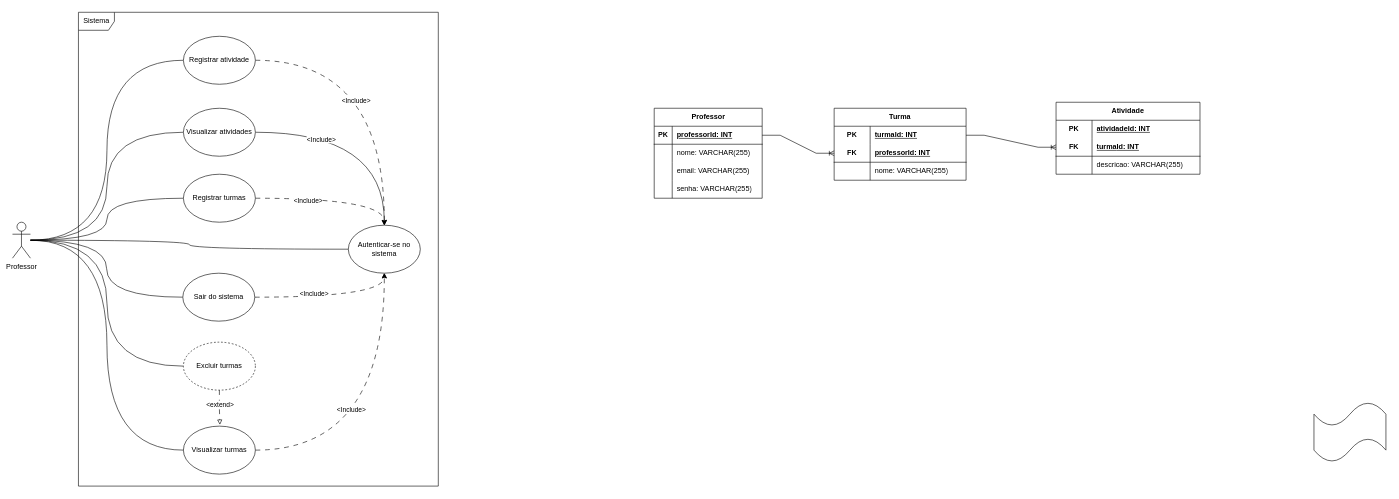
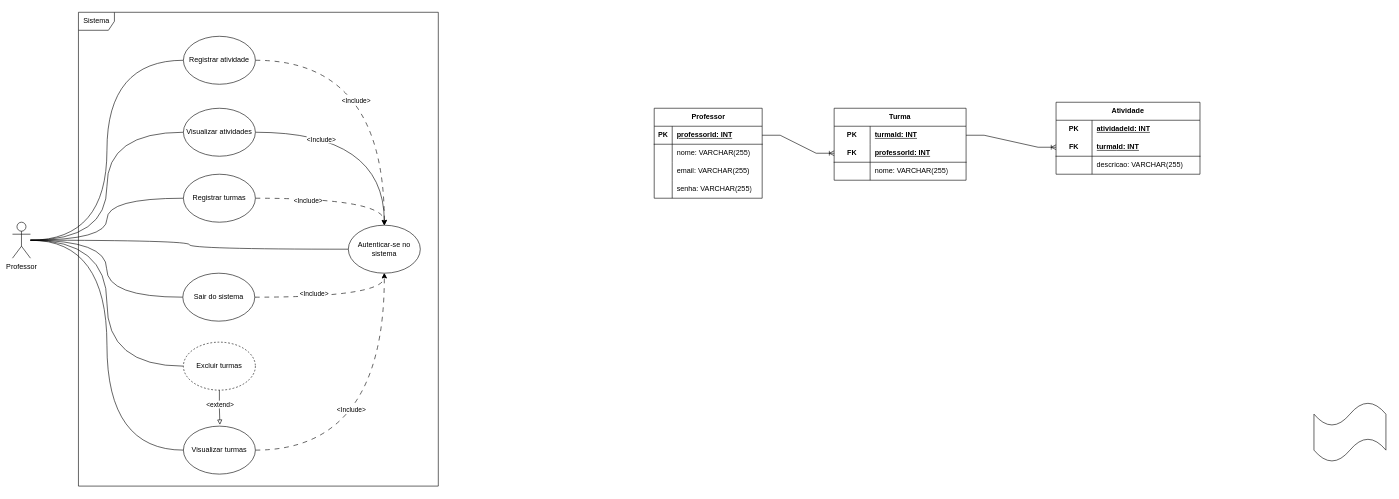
edge "Excluir turmas" -> "Visualizar turmas": style dashed -> solid
